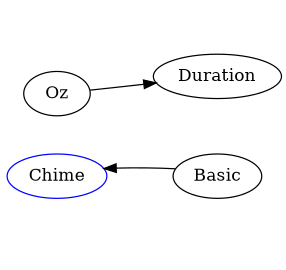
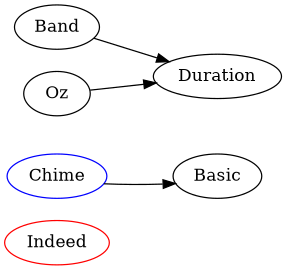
node "Band": added
edge "Basic" -> "Chime": reversed
node "Indeed": added
